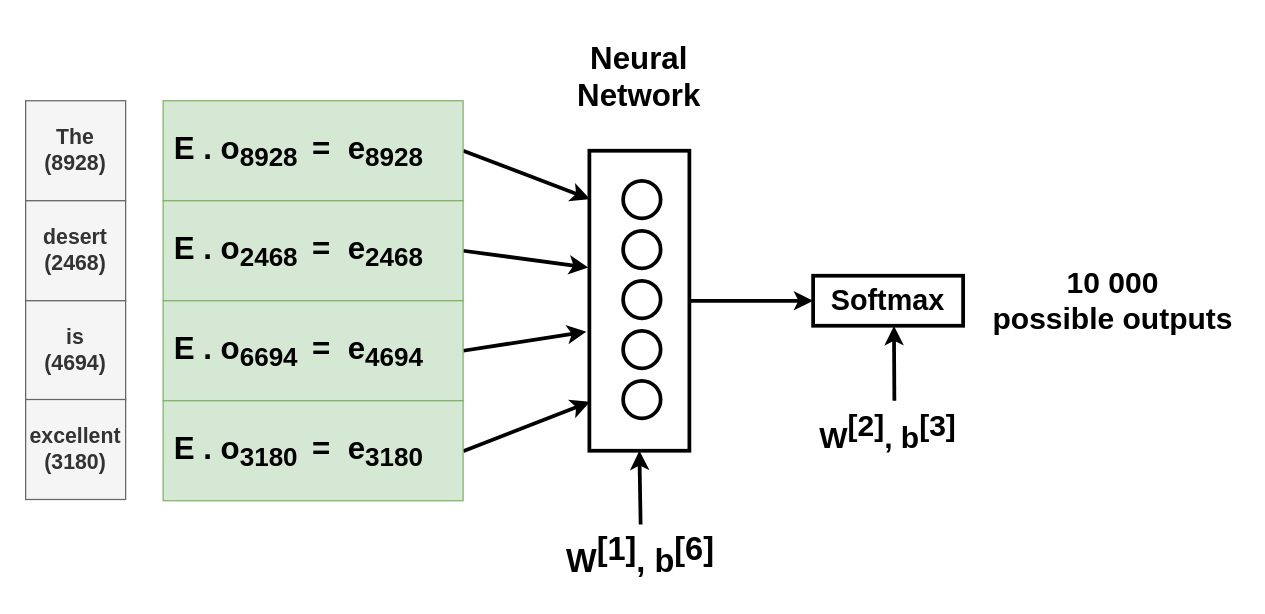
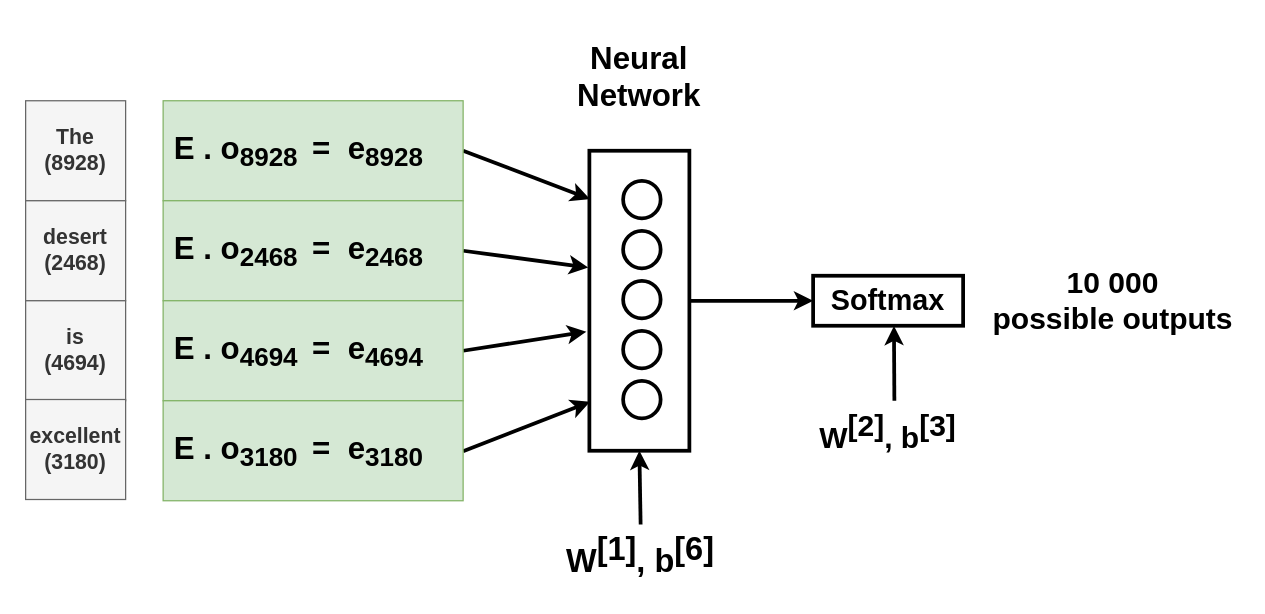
node "E . o6694 = e4694": label "E . o6694 = e4694" -> "E . o4694 = e4694"
